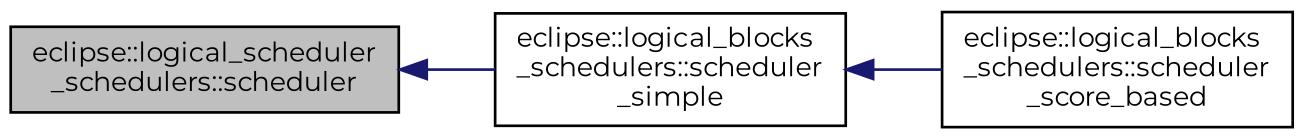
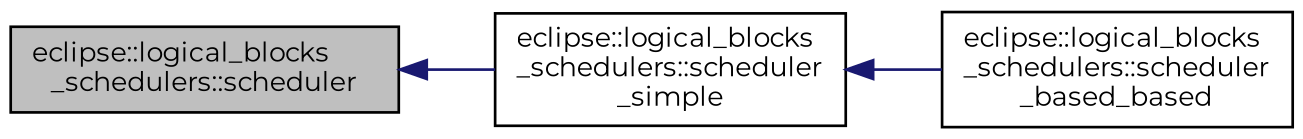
node "eclipse::logical_scheduler _schedulers::scheduler": label "eclipse::logical_scheduler _schedulers::scheduler" -> "eclipse::logical_blocks _schedulers::scheduler"
node "eclipse::logical_blocks _schedulers::scheduler _score_based": label "eclipse::logical_blocks _schedulers::scheduler _score_based" -> "eclipse::logical_blocks _schedulers::scheduler _based_based"
